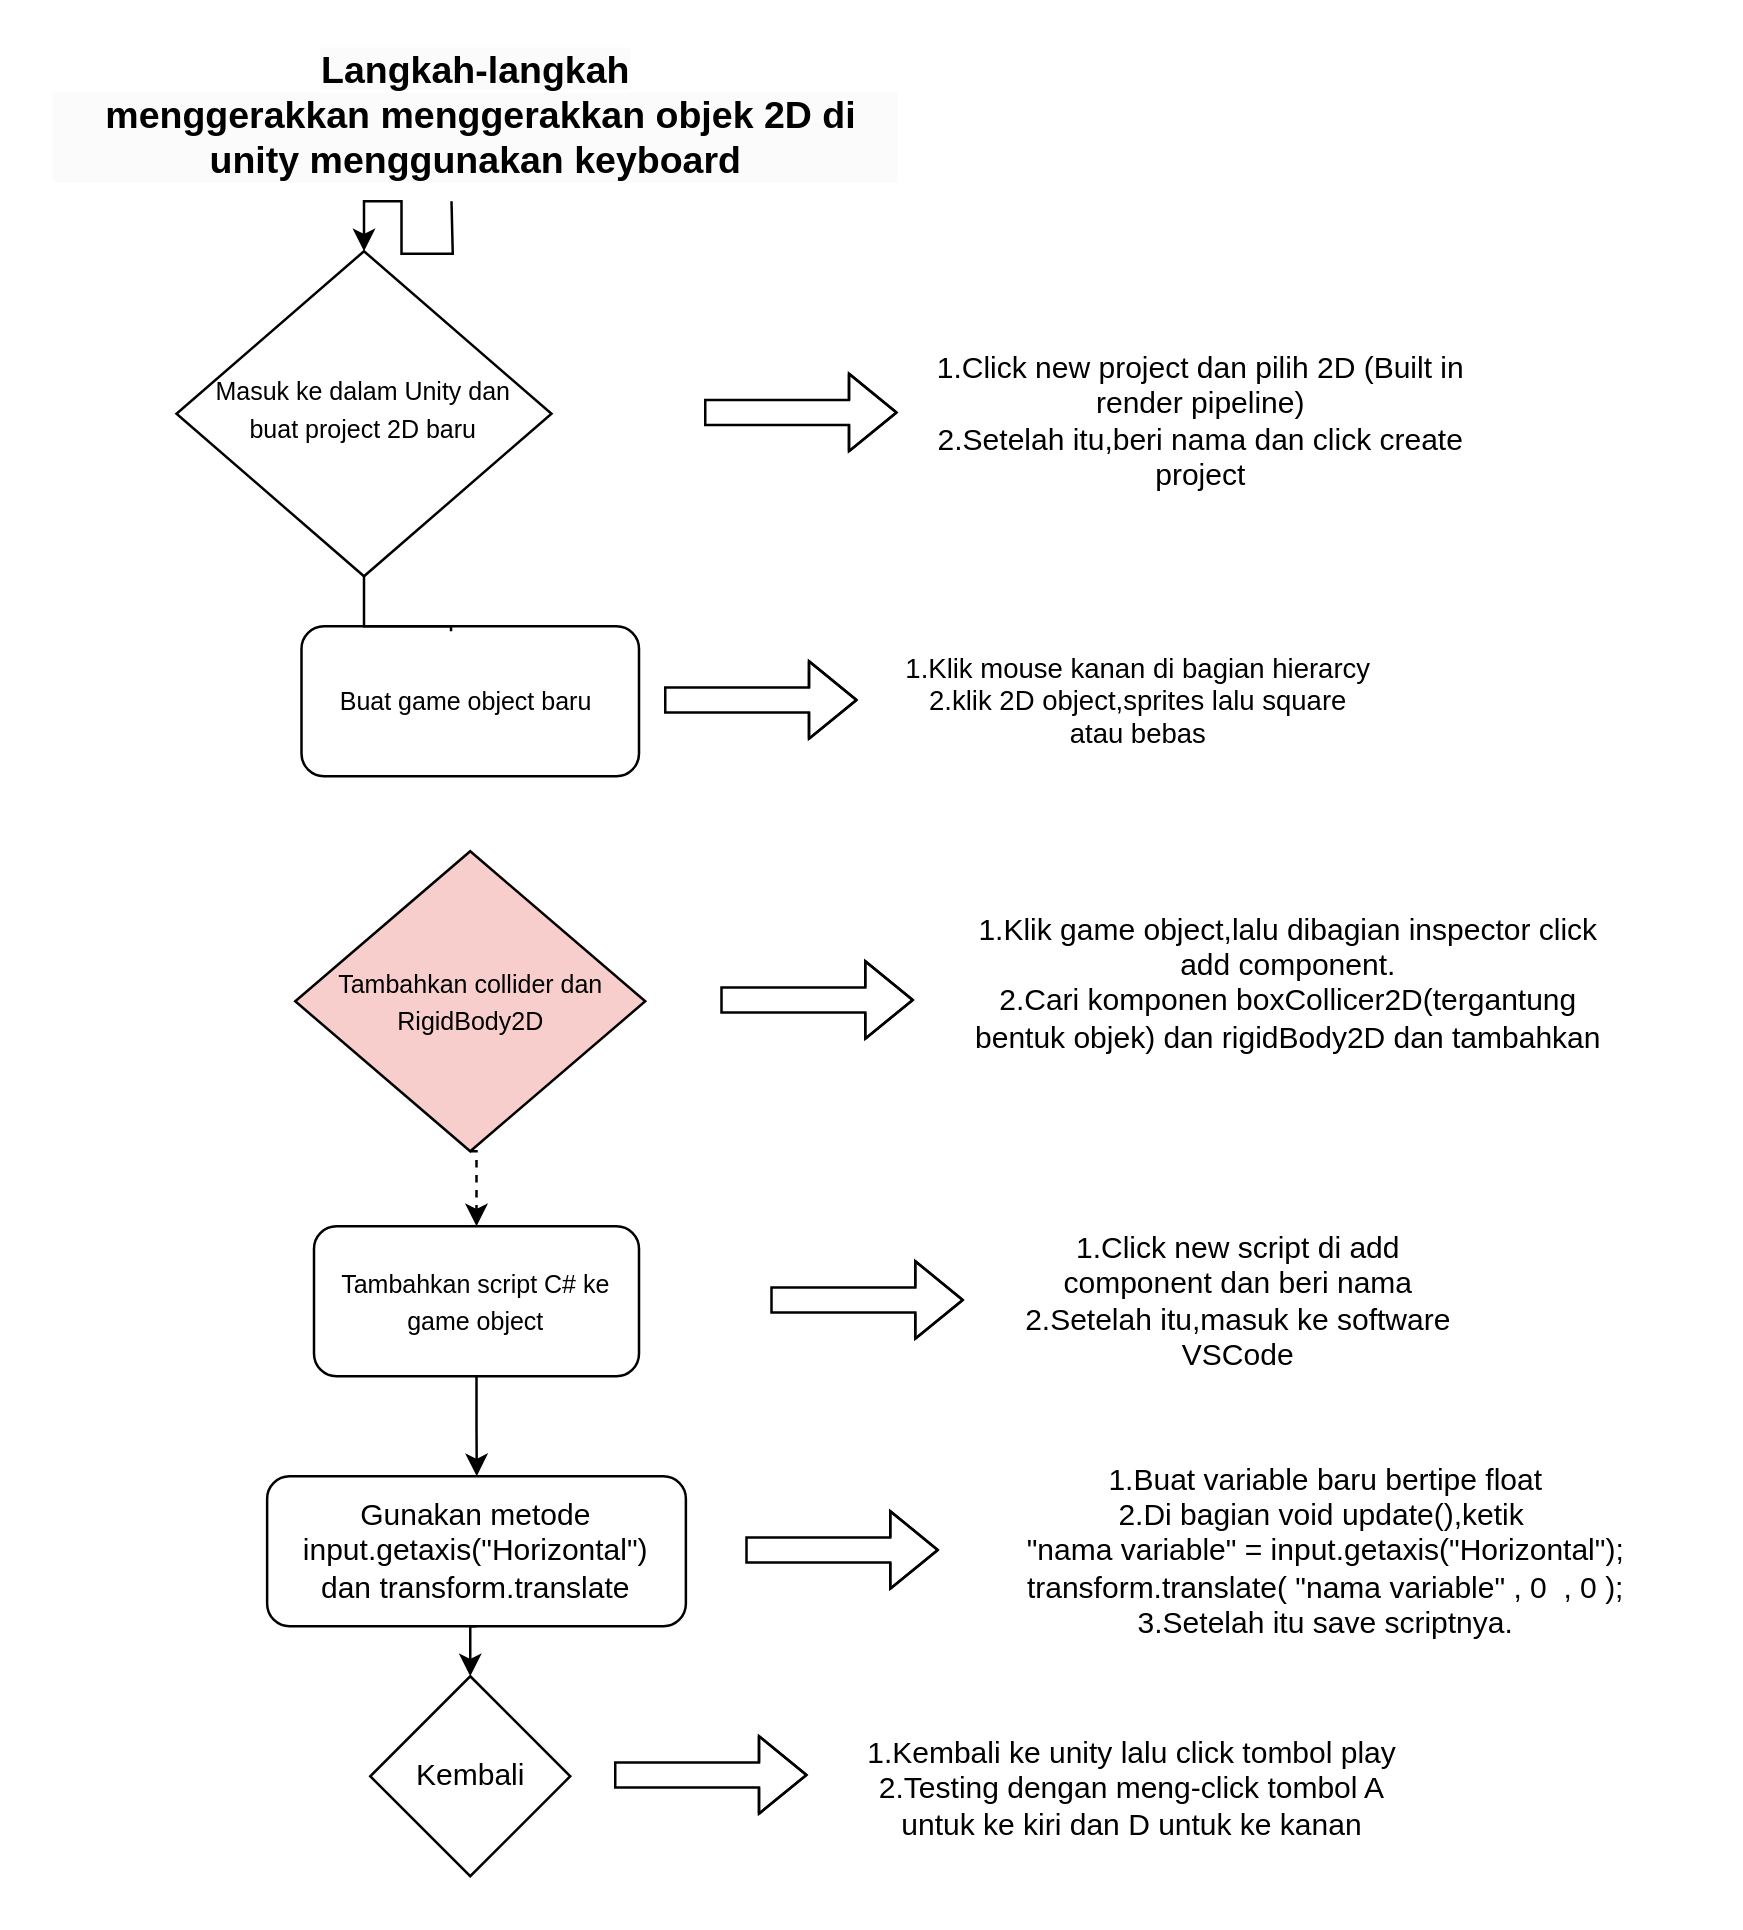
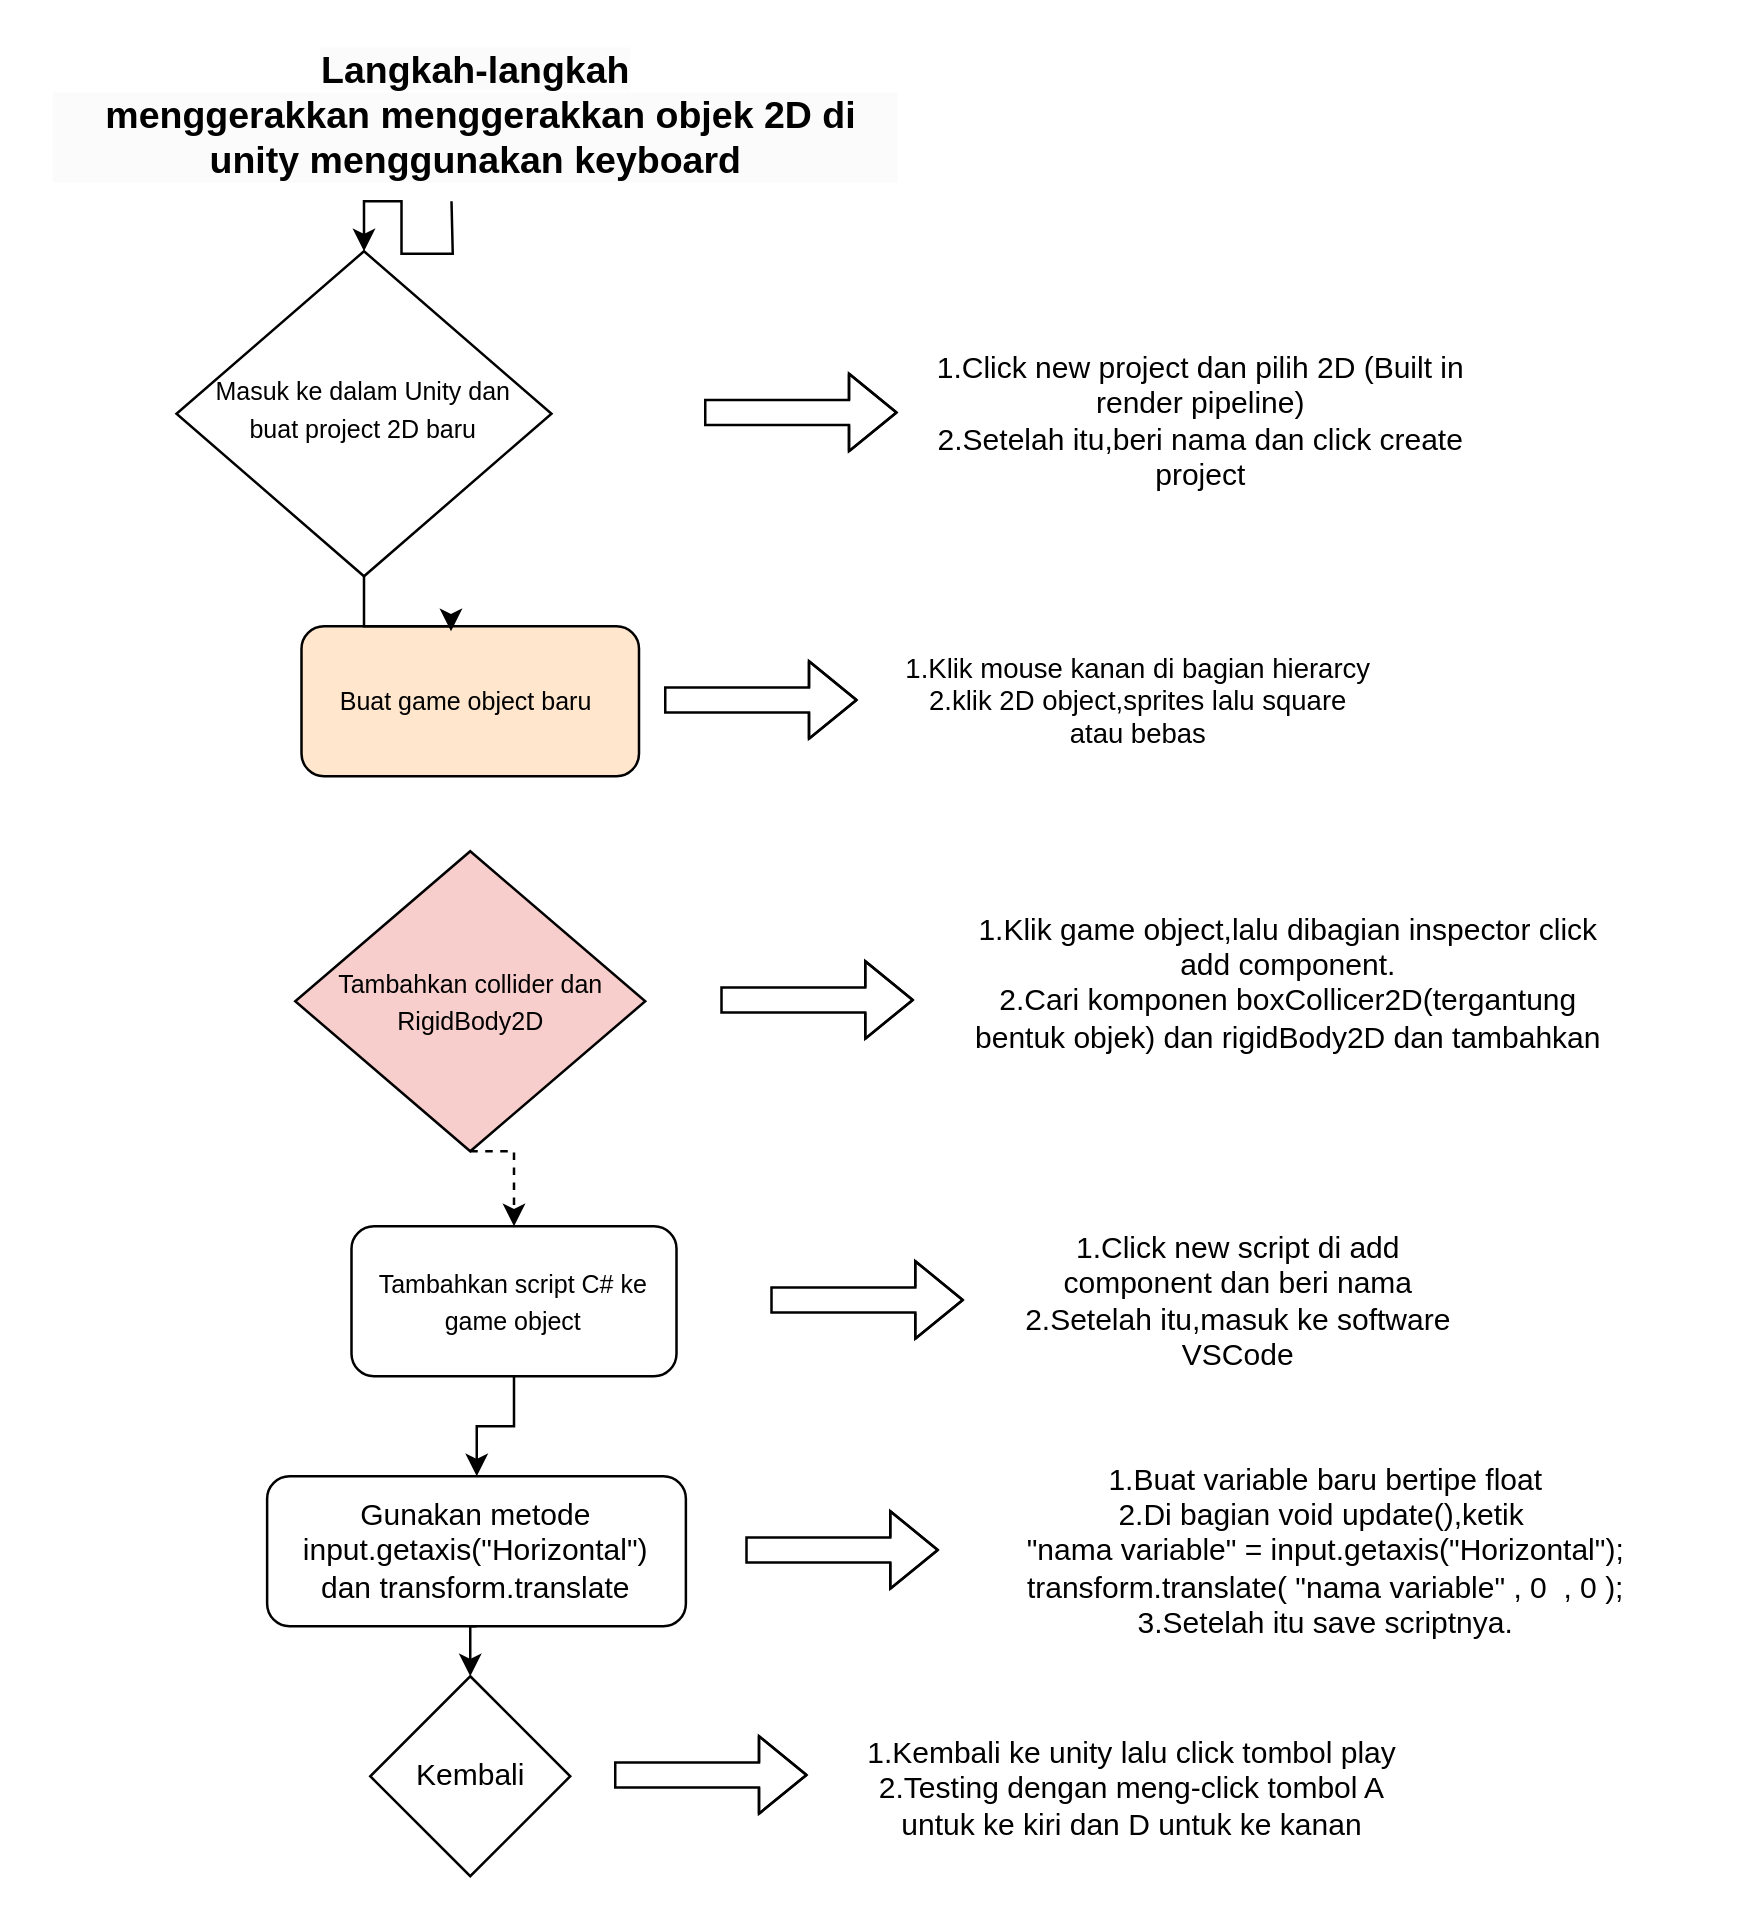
edge "Masuk ke dalam Unity dan buat project 2D baru" -- "Buat game object baru": arrowhead none -> classic
node "Buat game object baru": fillcolor #ffffff -> #ffe6cc
node "Tambahkan script C# ke game object": moved (476, 1301) -> (514, 1301)
